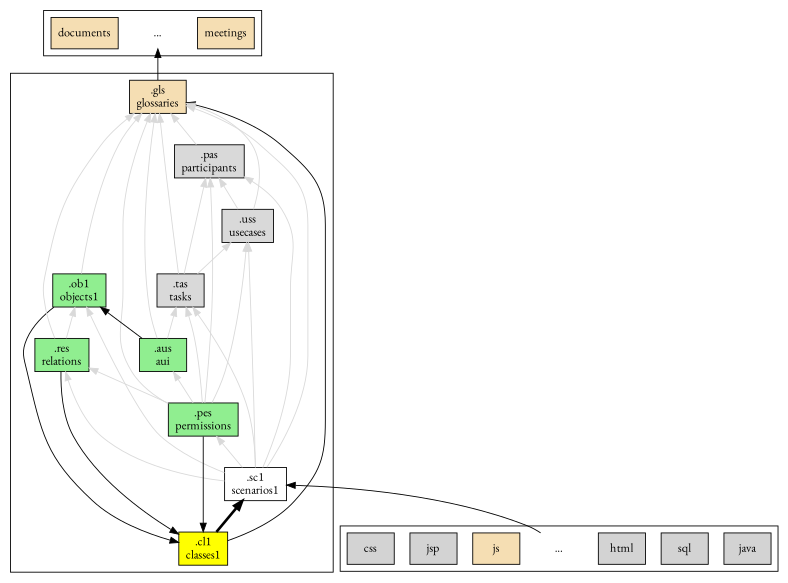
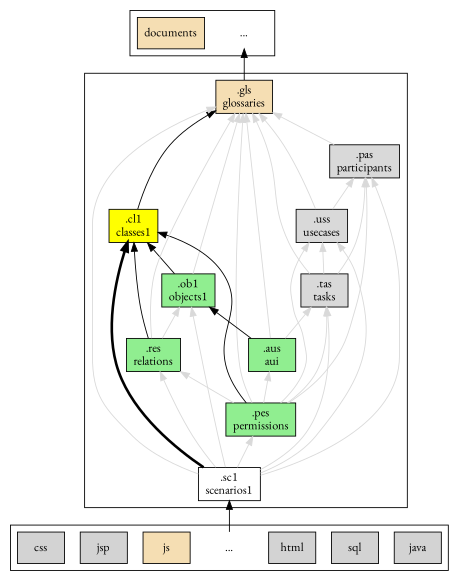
node "meetings": removed
edge ".cl1 classes1" -> ".sc1 scenarios1": reversed
